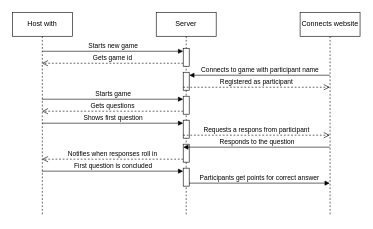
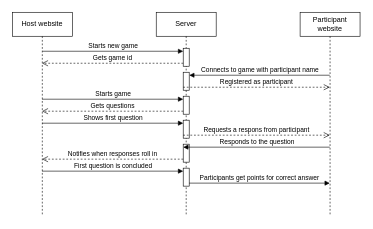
node "Host with": label "Host with" -> "Host website"
node "Connects website": label "Connects website" -> "Participant website"
